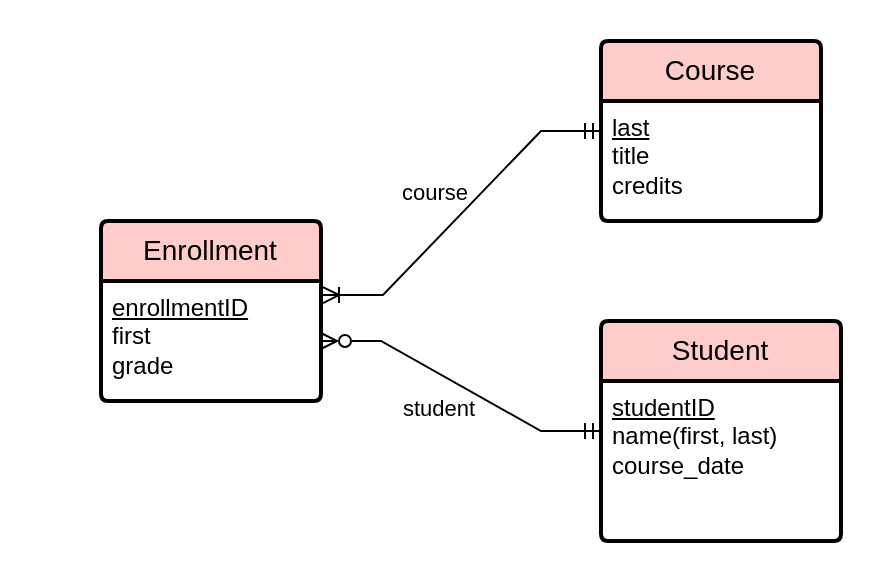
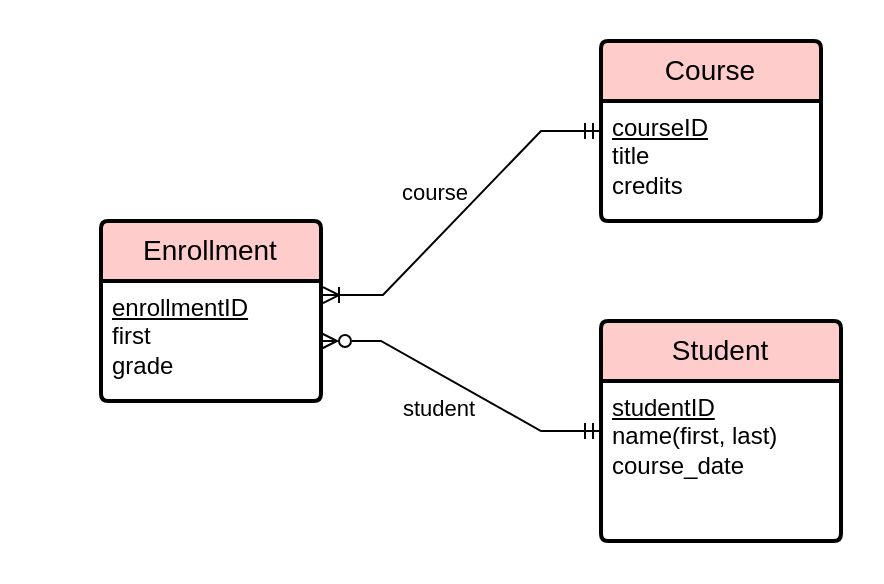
node "last title credits": label "last title credits" -> "courseID title credits"
